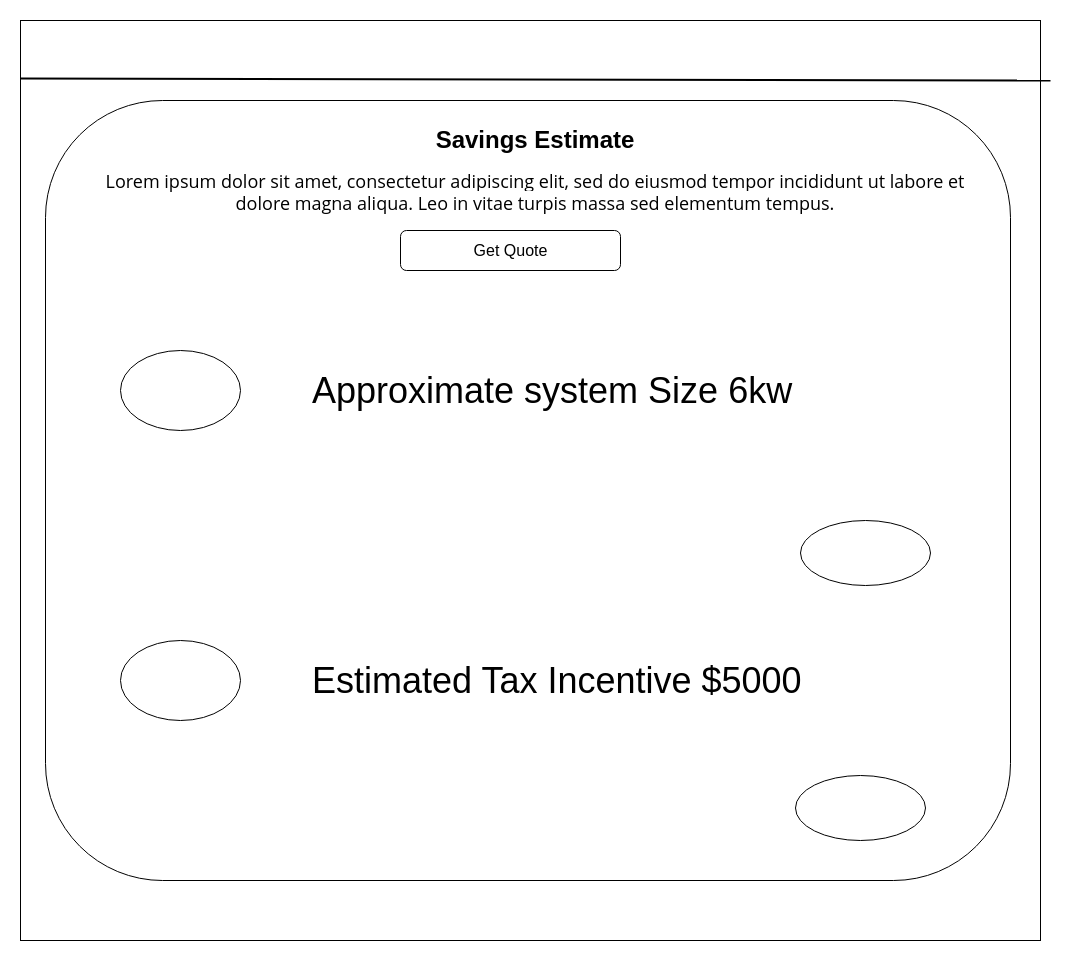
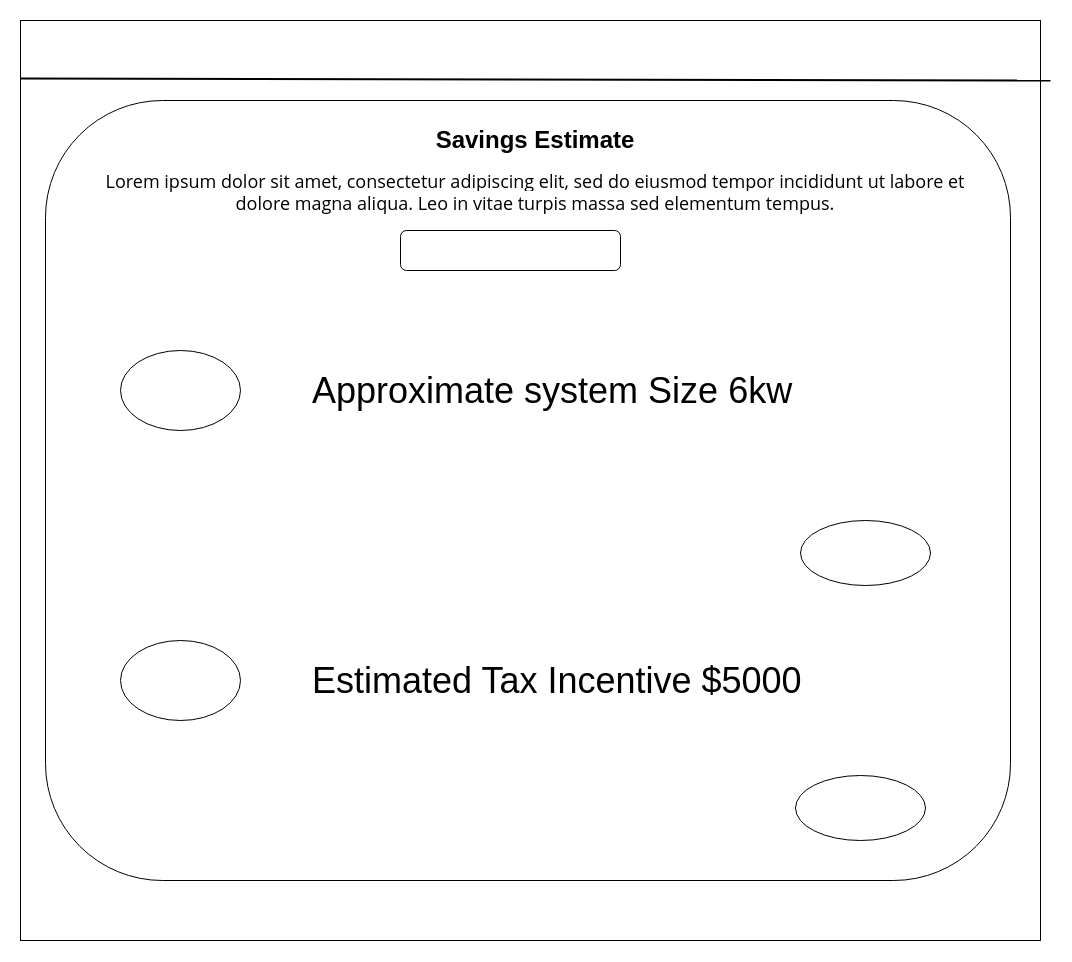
node "Get Quote": removed
